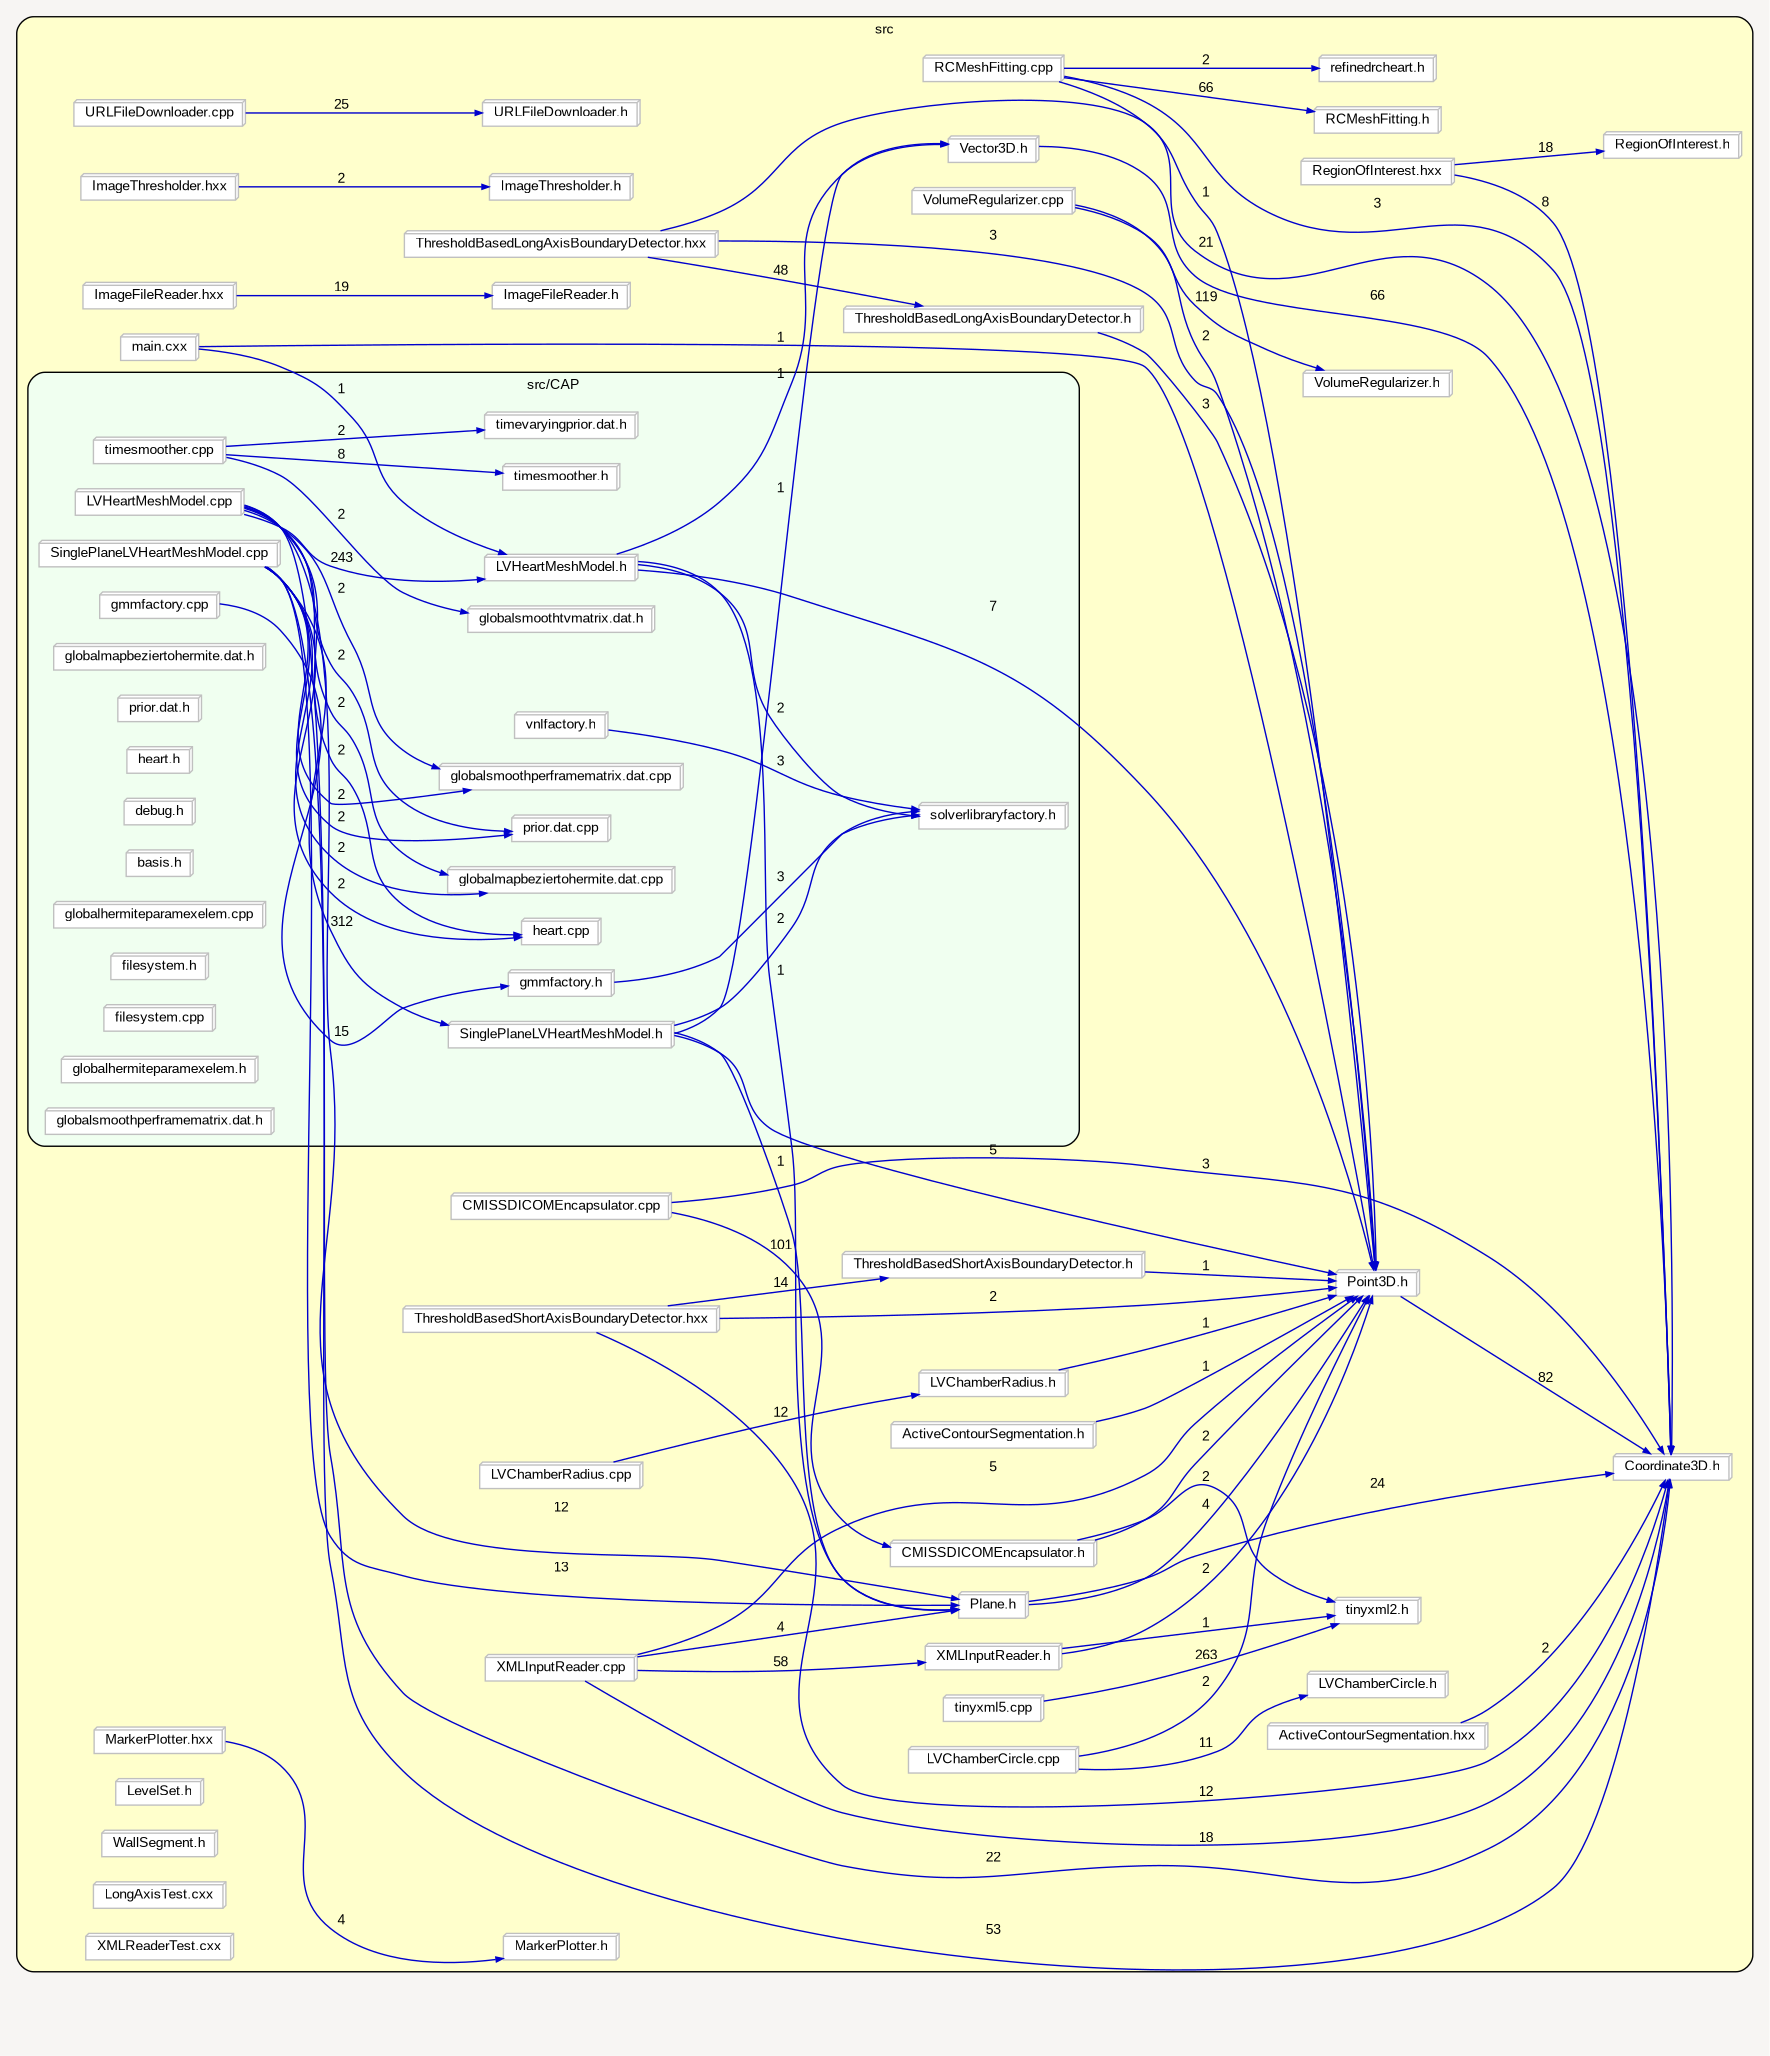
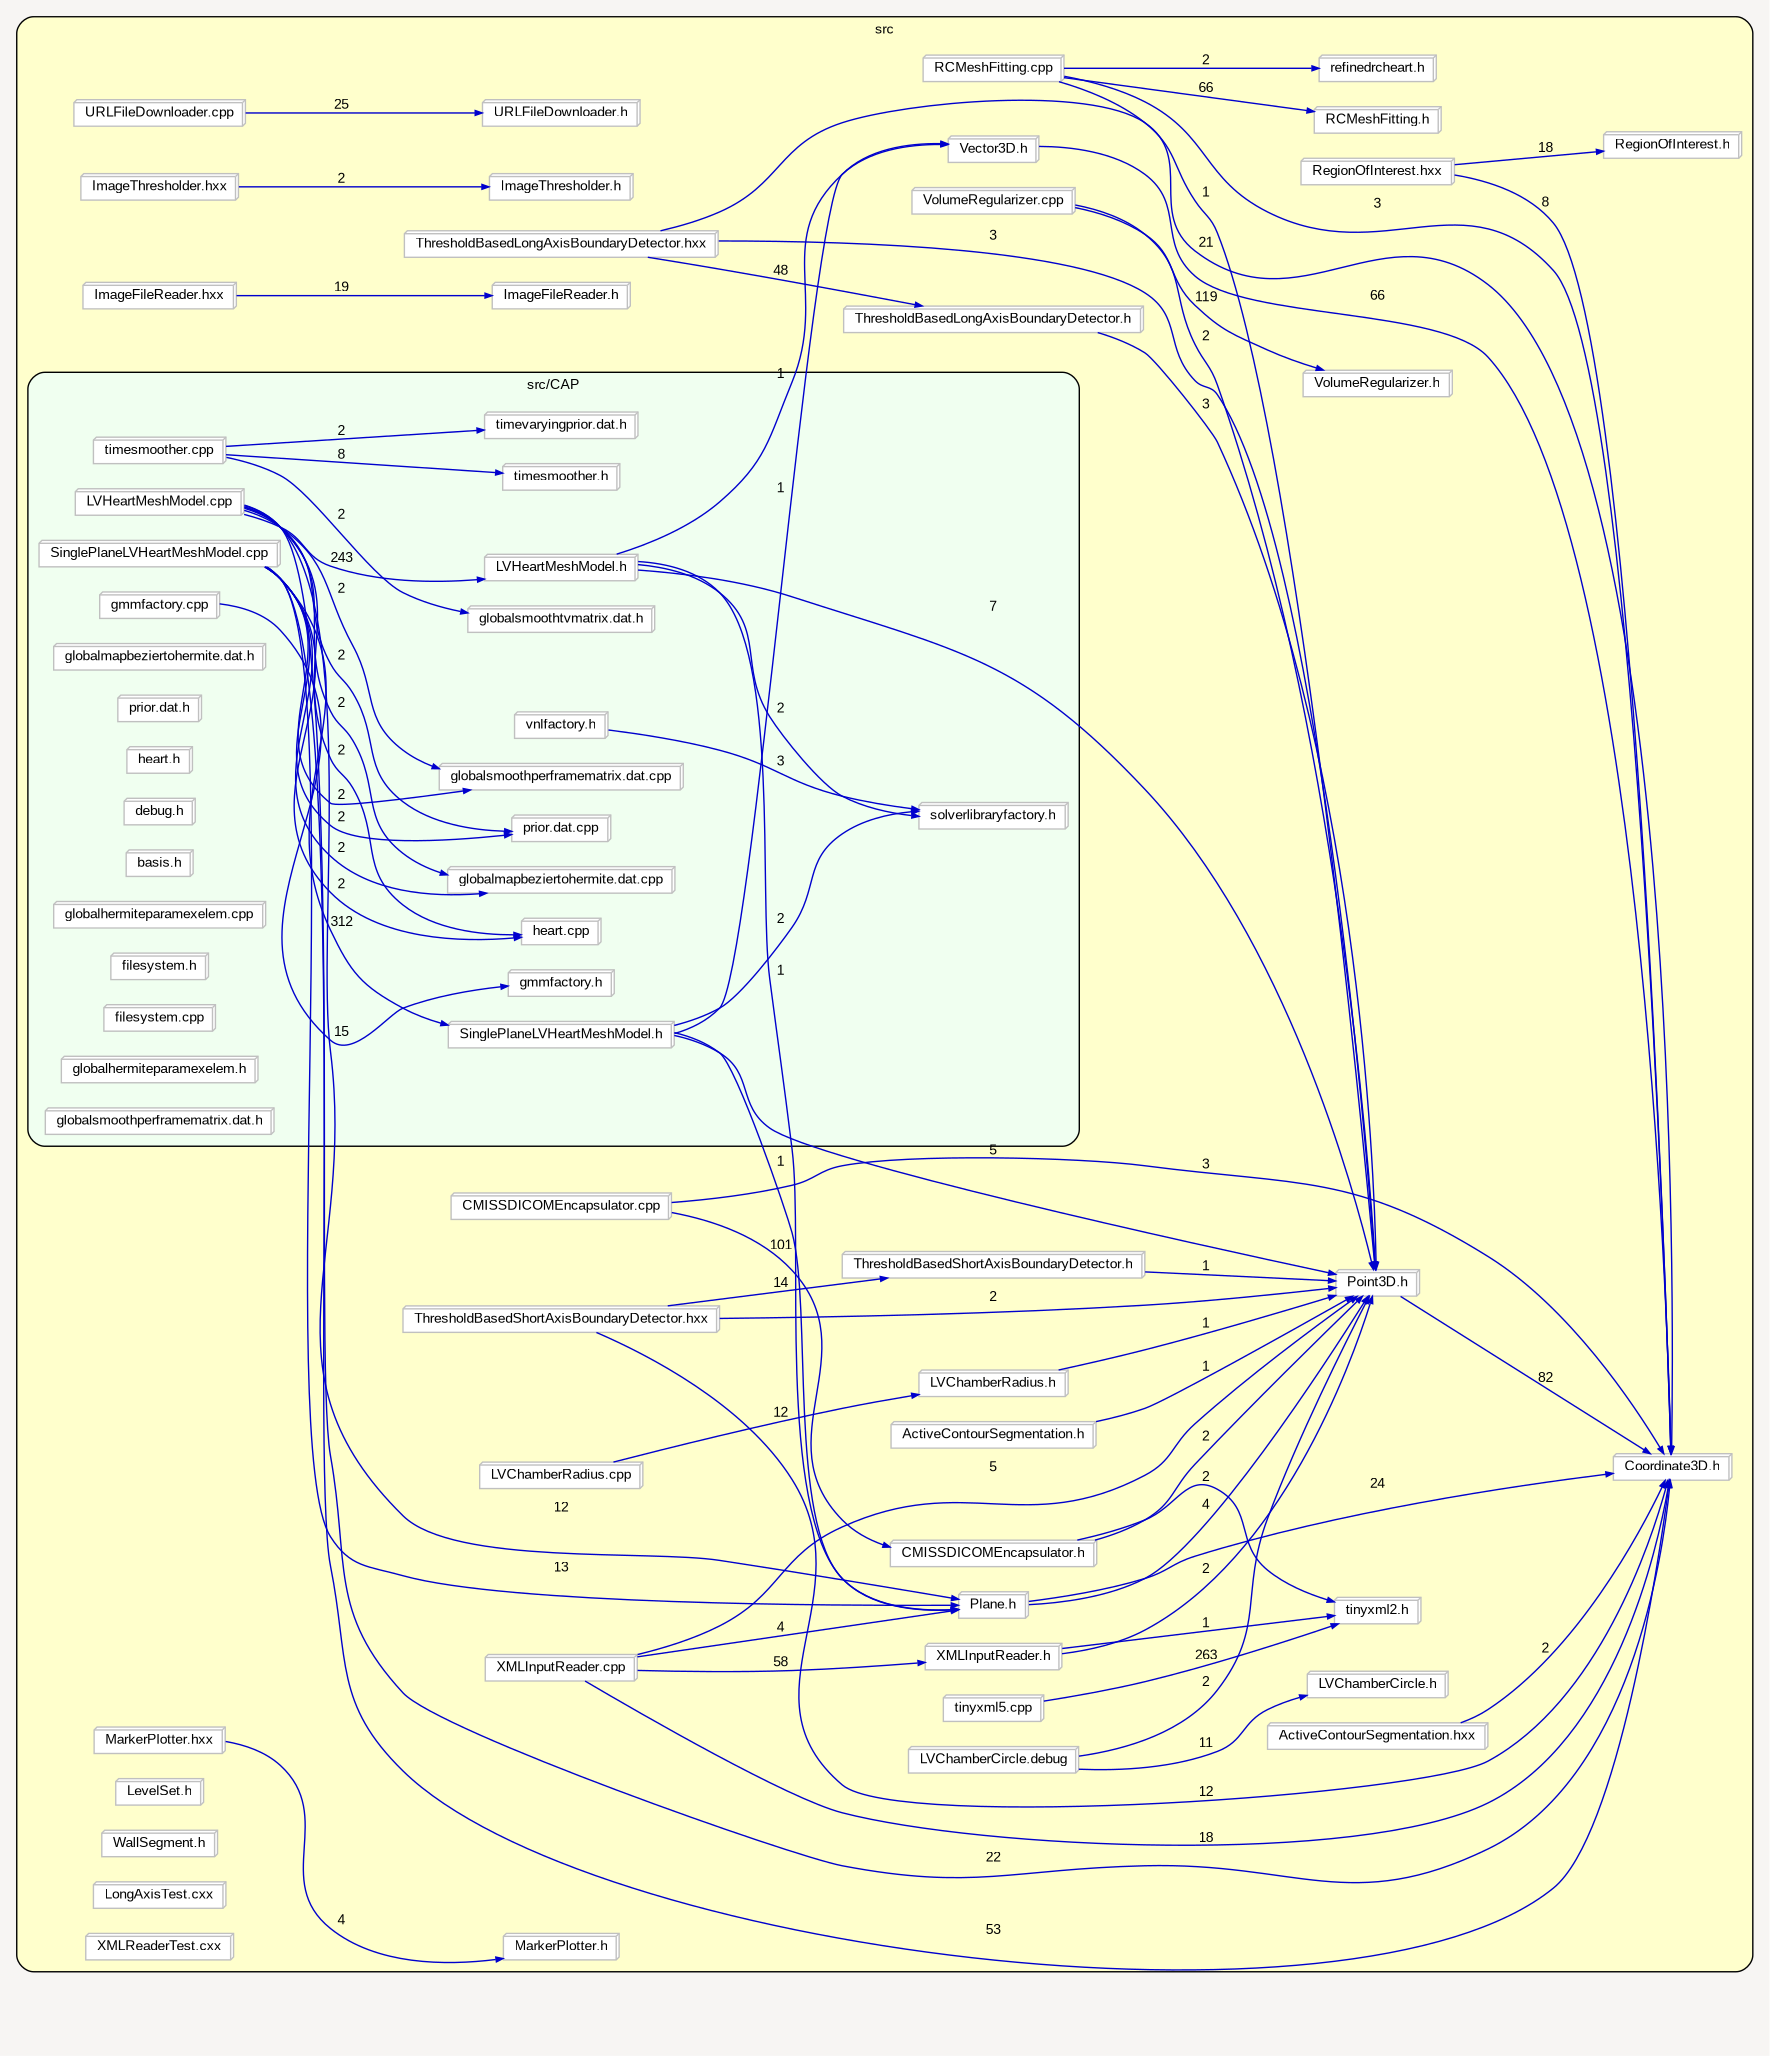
node "main.cxx": removed
edge "gmmfactory.h" -> "solverlibraryfactory.h": removed, label "3"
node "LVChamberCircle.cpp": label "LVChamberCircle.cpp" -> "LVChamberCircle.debug"
